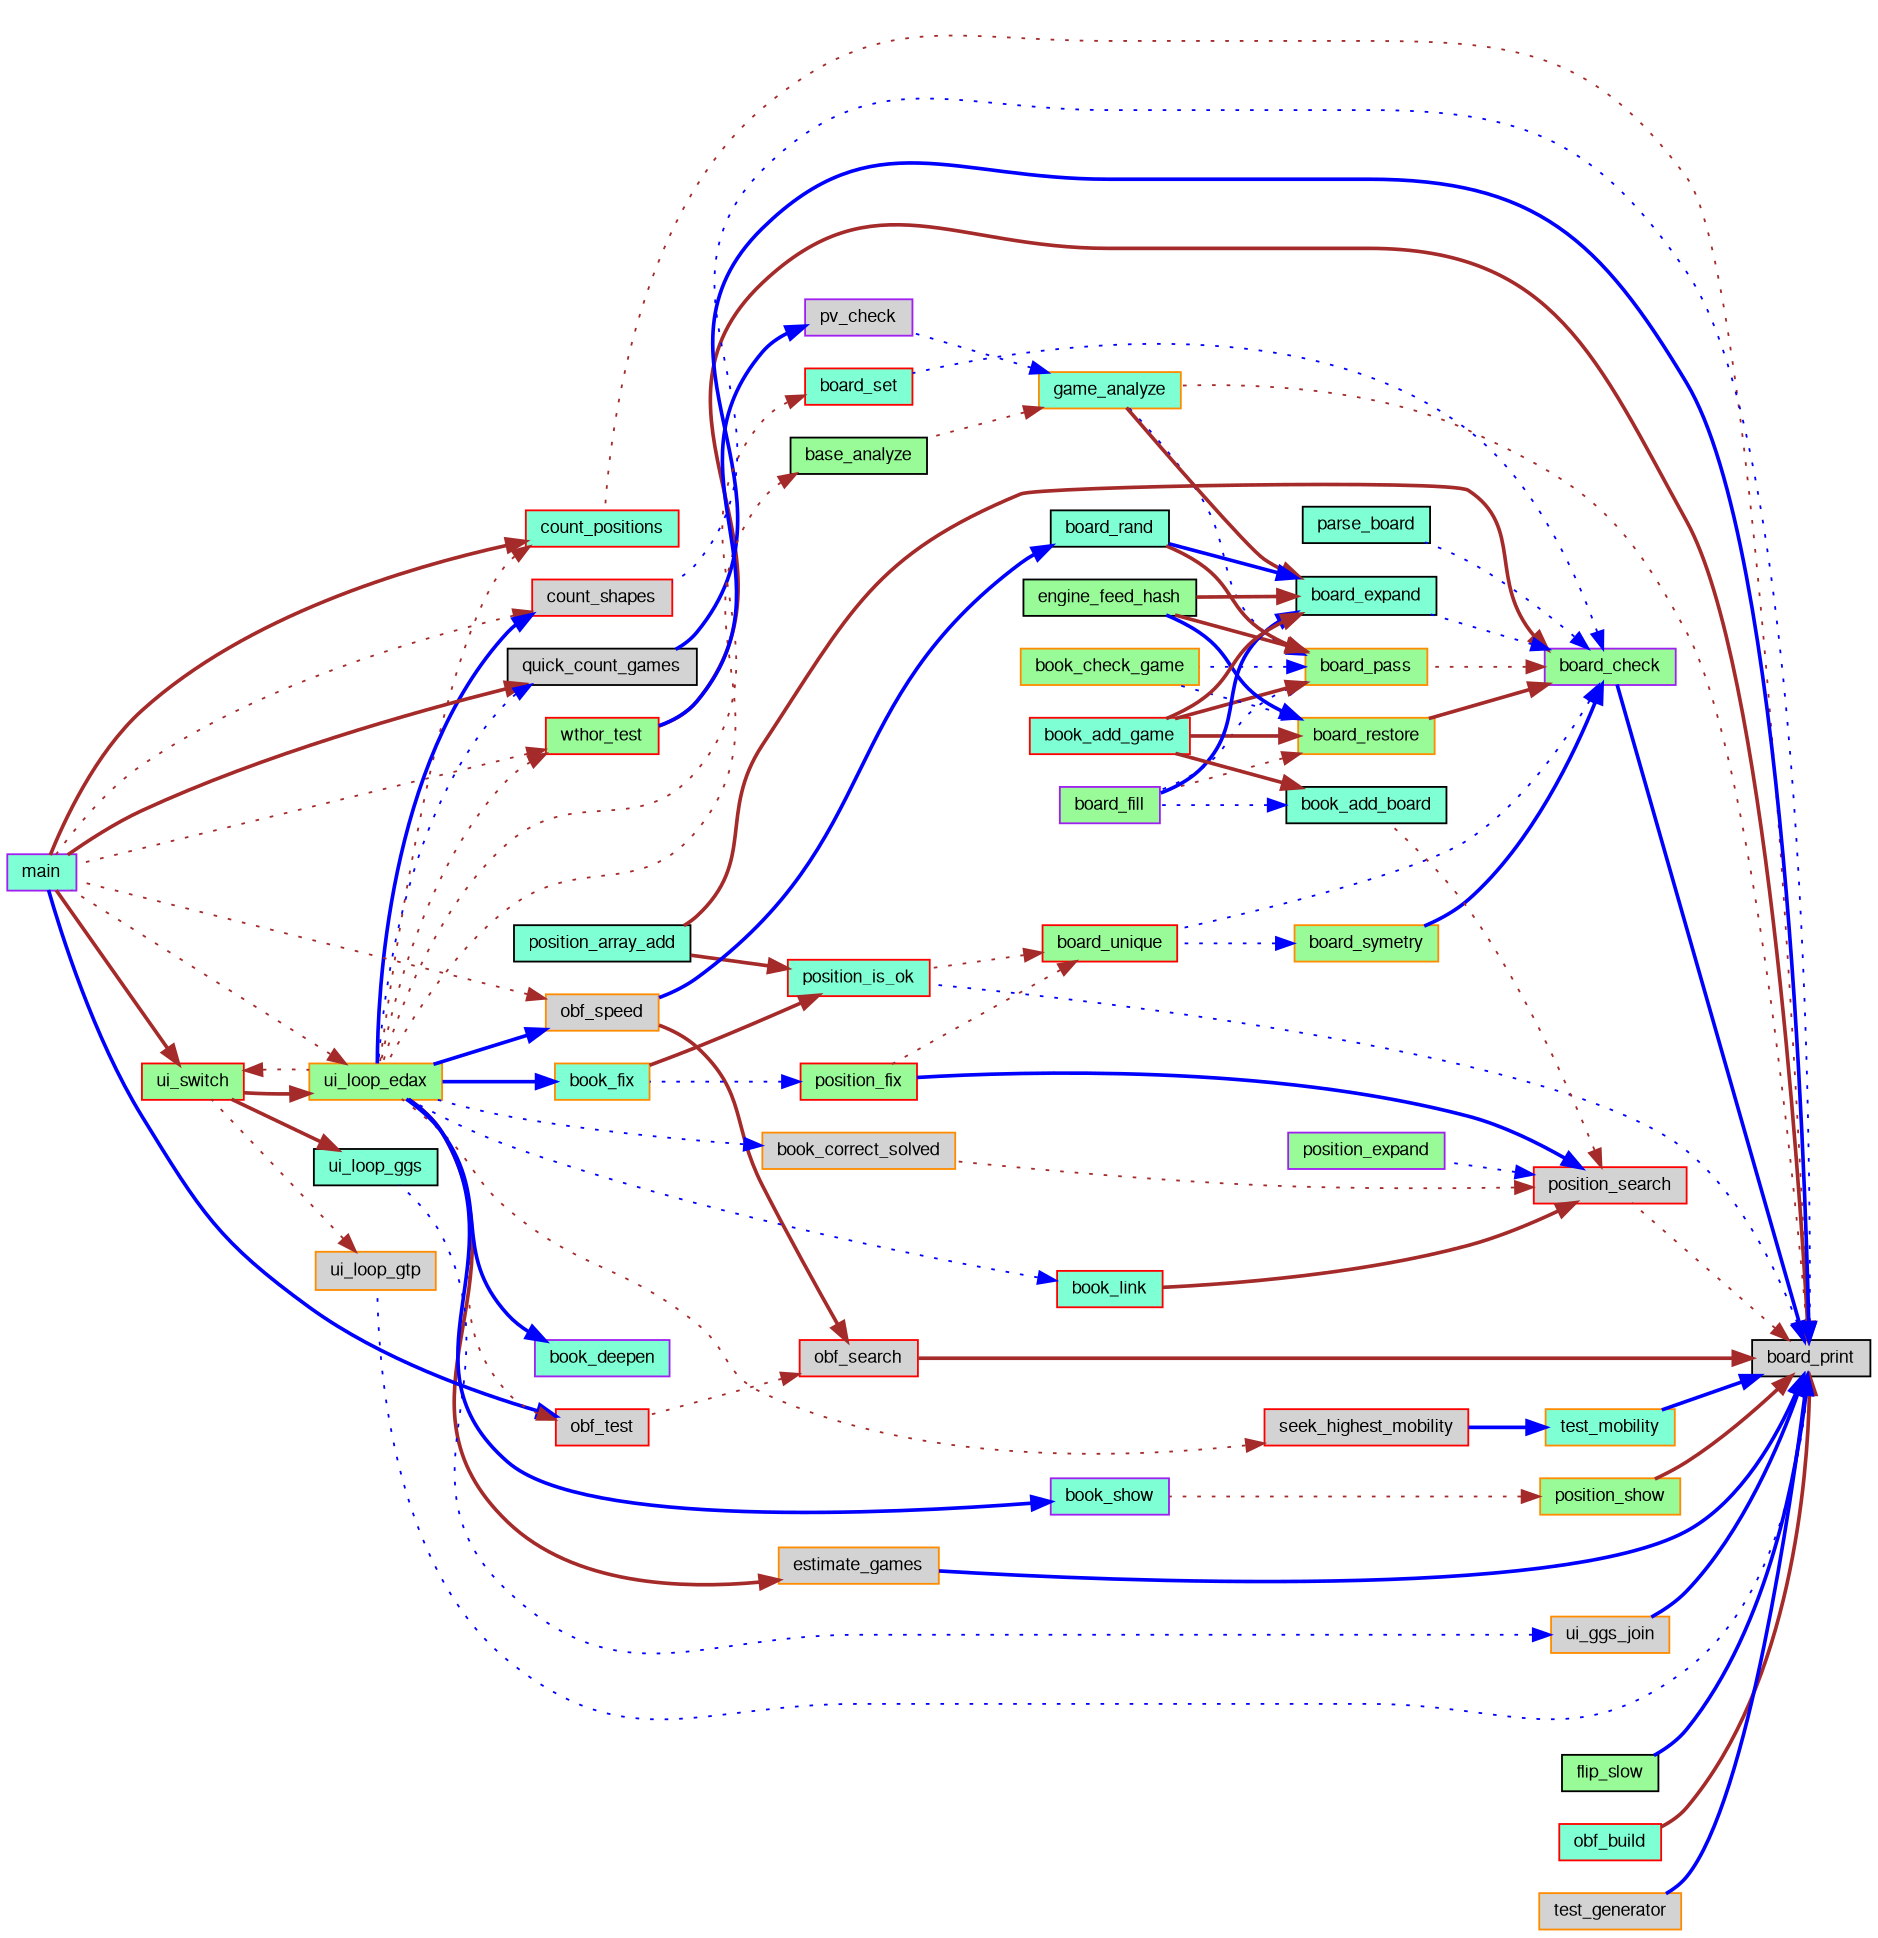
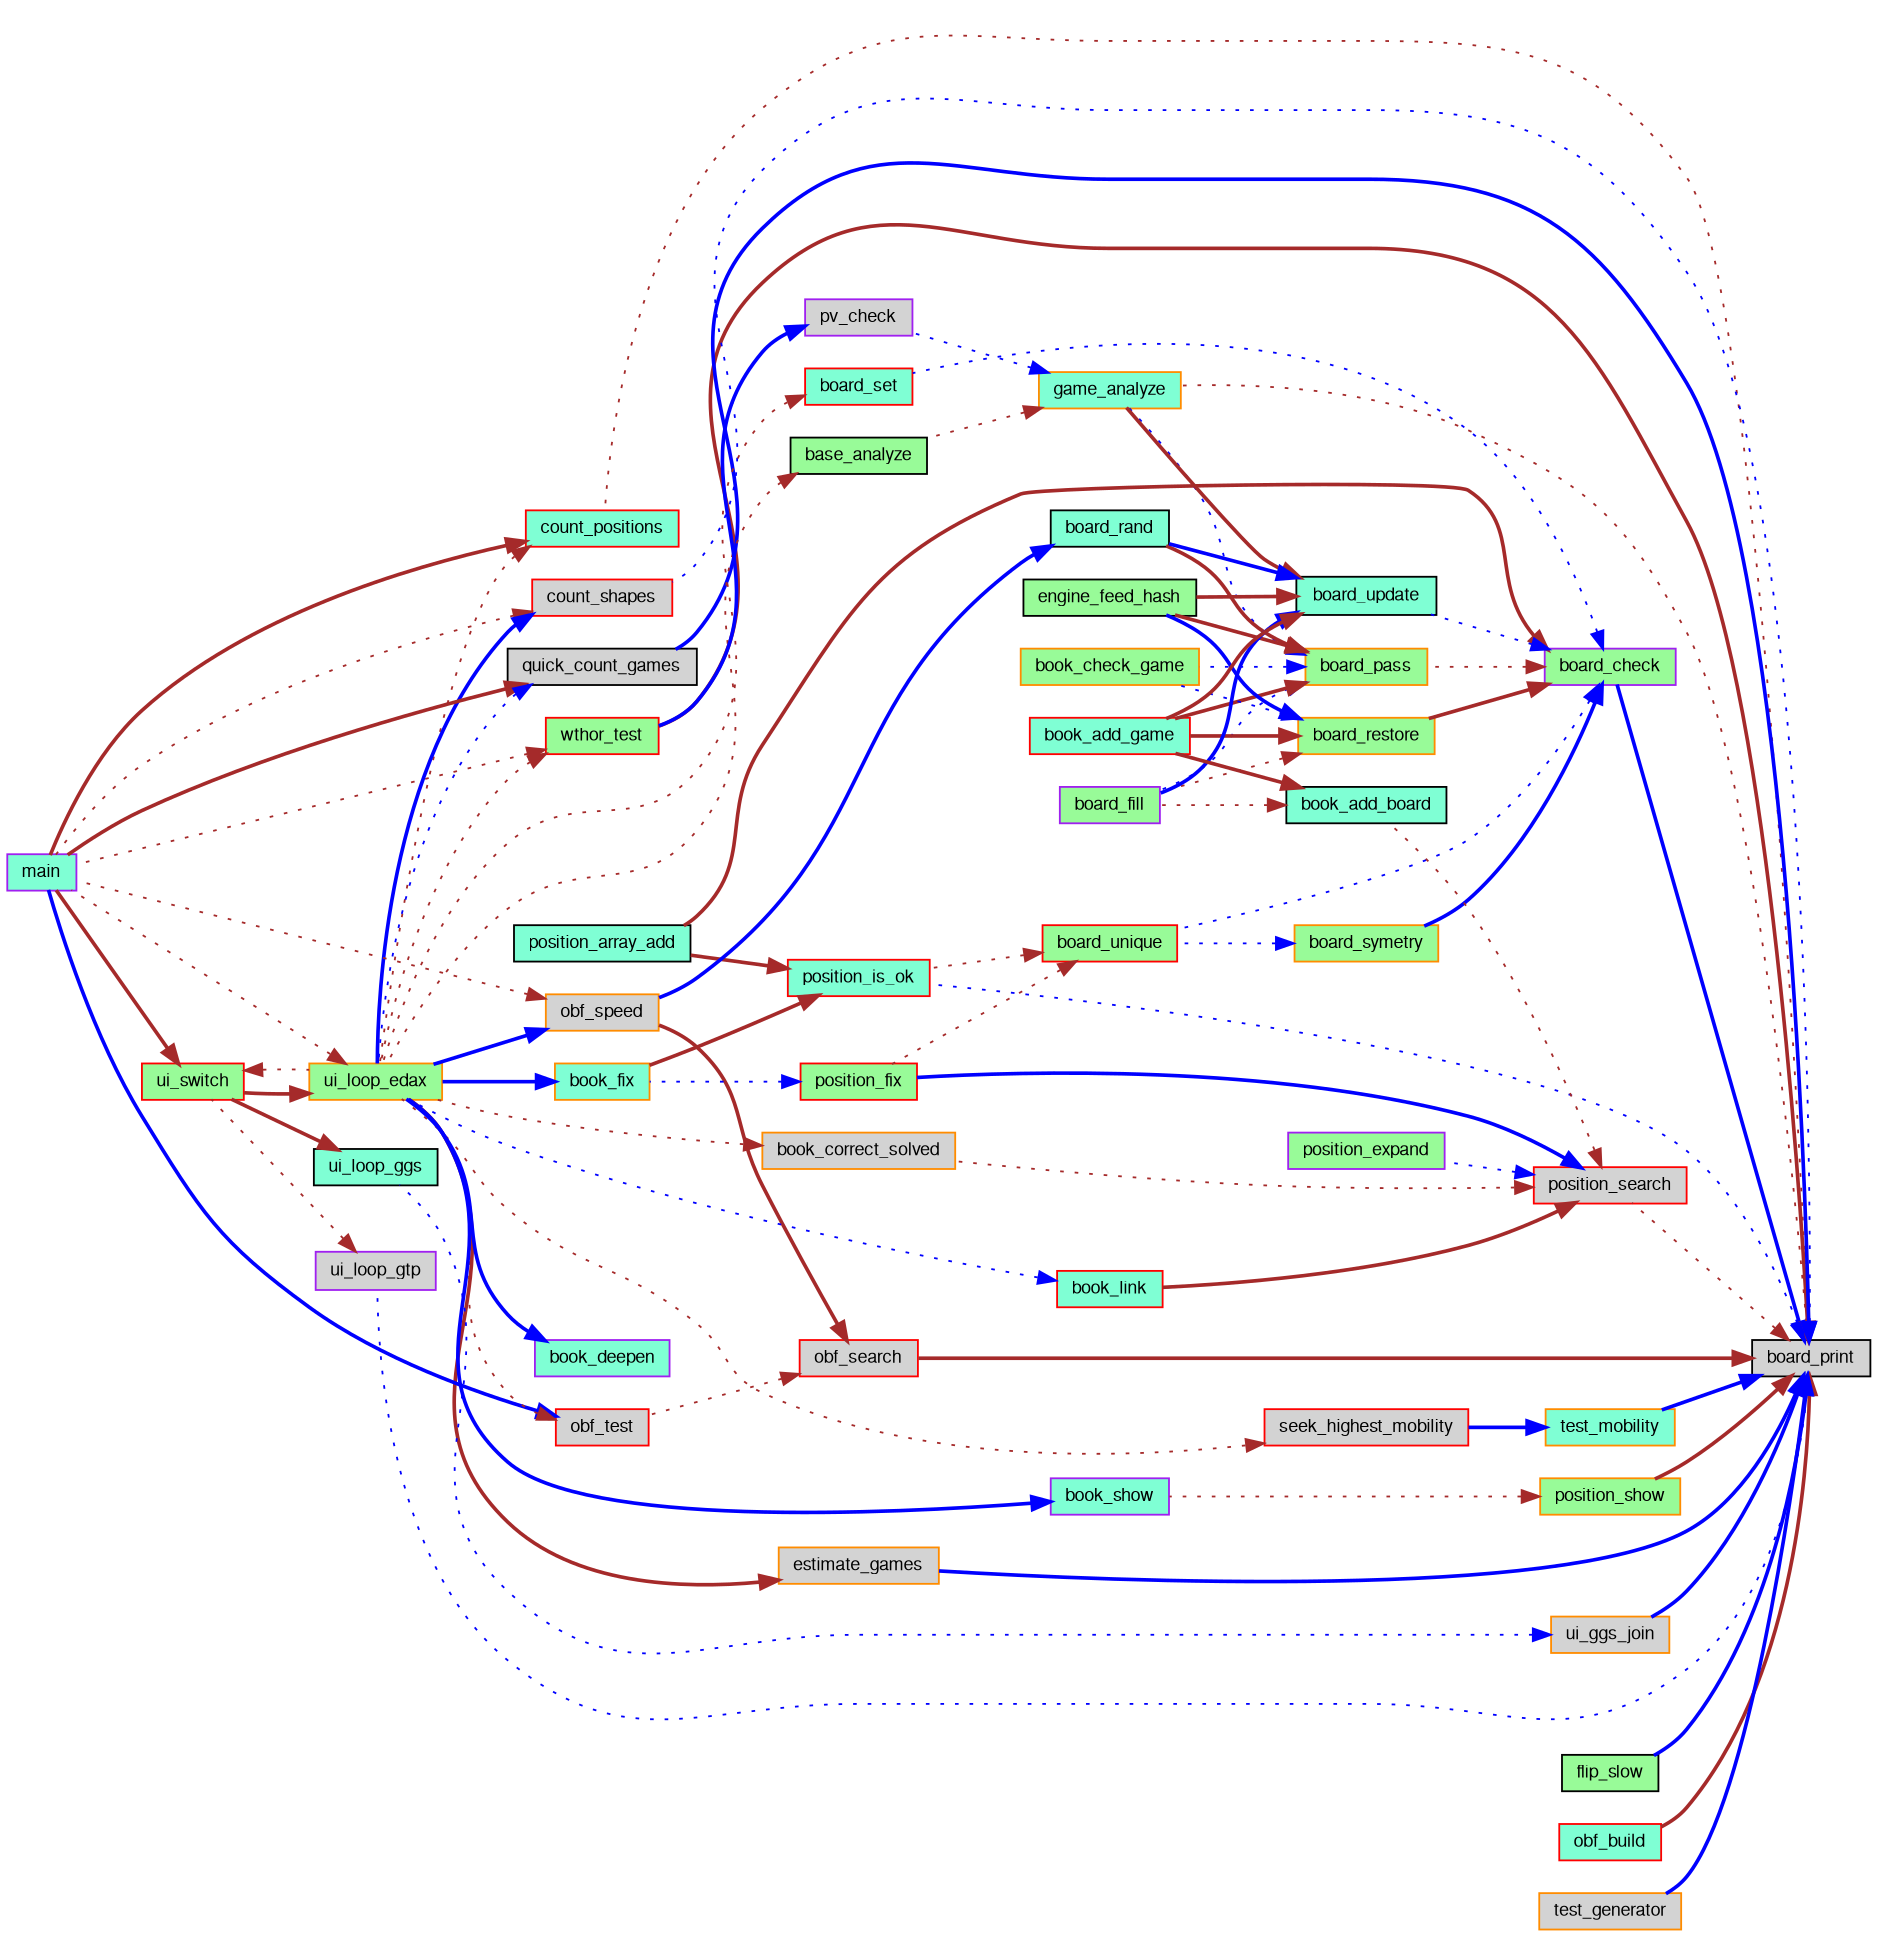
node "parse_board": removed
node "board_expand": label "board_expand" -> "board_update"
edge "board_fill" -> "book_add_board": color blue -> brown
edge "ui_loop_edax" -> "book_correct_solved": color blue -> brown
node "ui_loop_gtp": color darkorange -> purple
